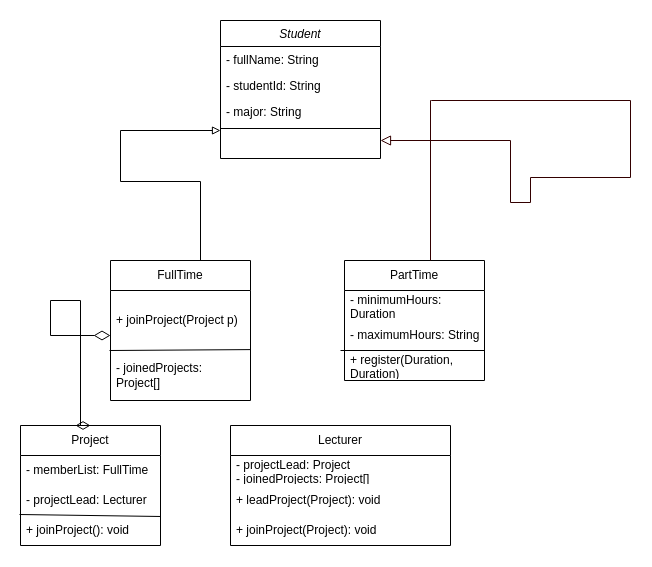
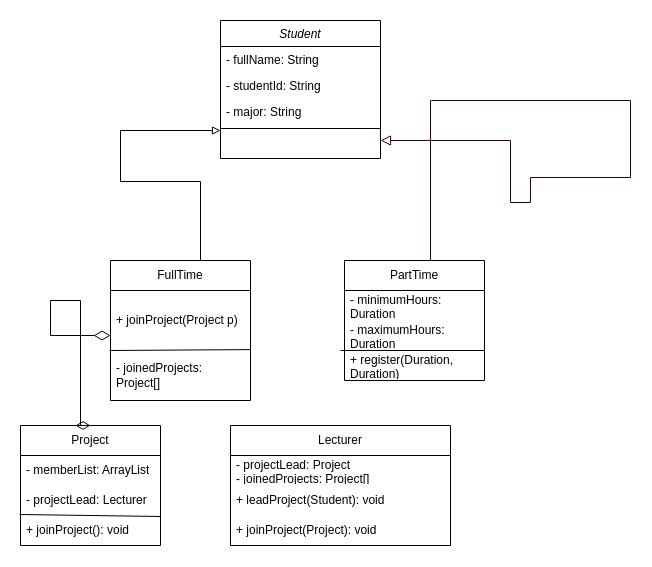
node "- maximumHours: String": label "- maximumHours: String" -> "- maximumHours: Duration"
node "- memberList: FullTime": label "- memberList: FullTime" -> "- memberList: ArrayList"
node "+ leadProject(Project): void": label "+ leadProject(Project): void" -> "+ leadProject(Student): void"
